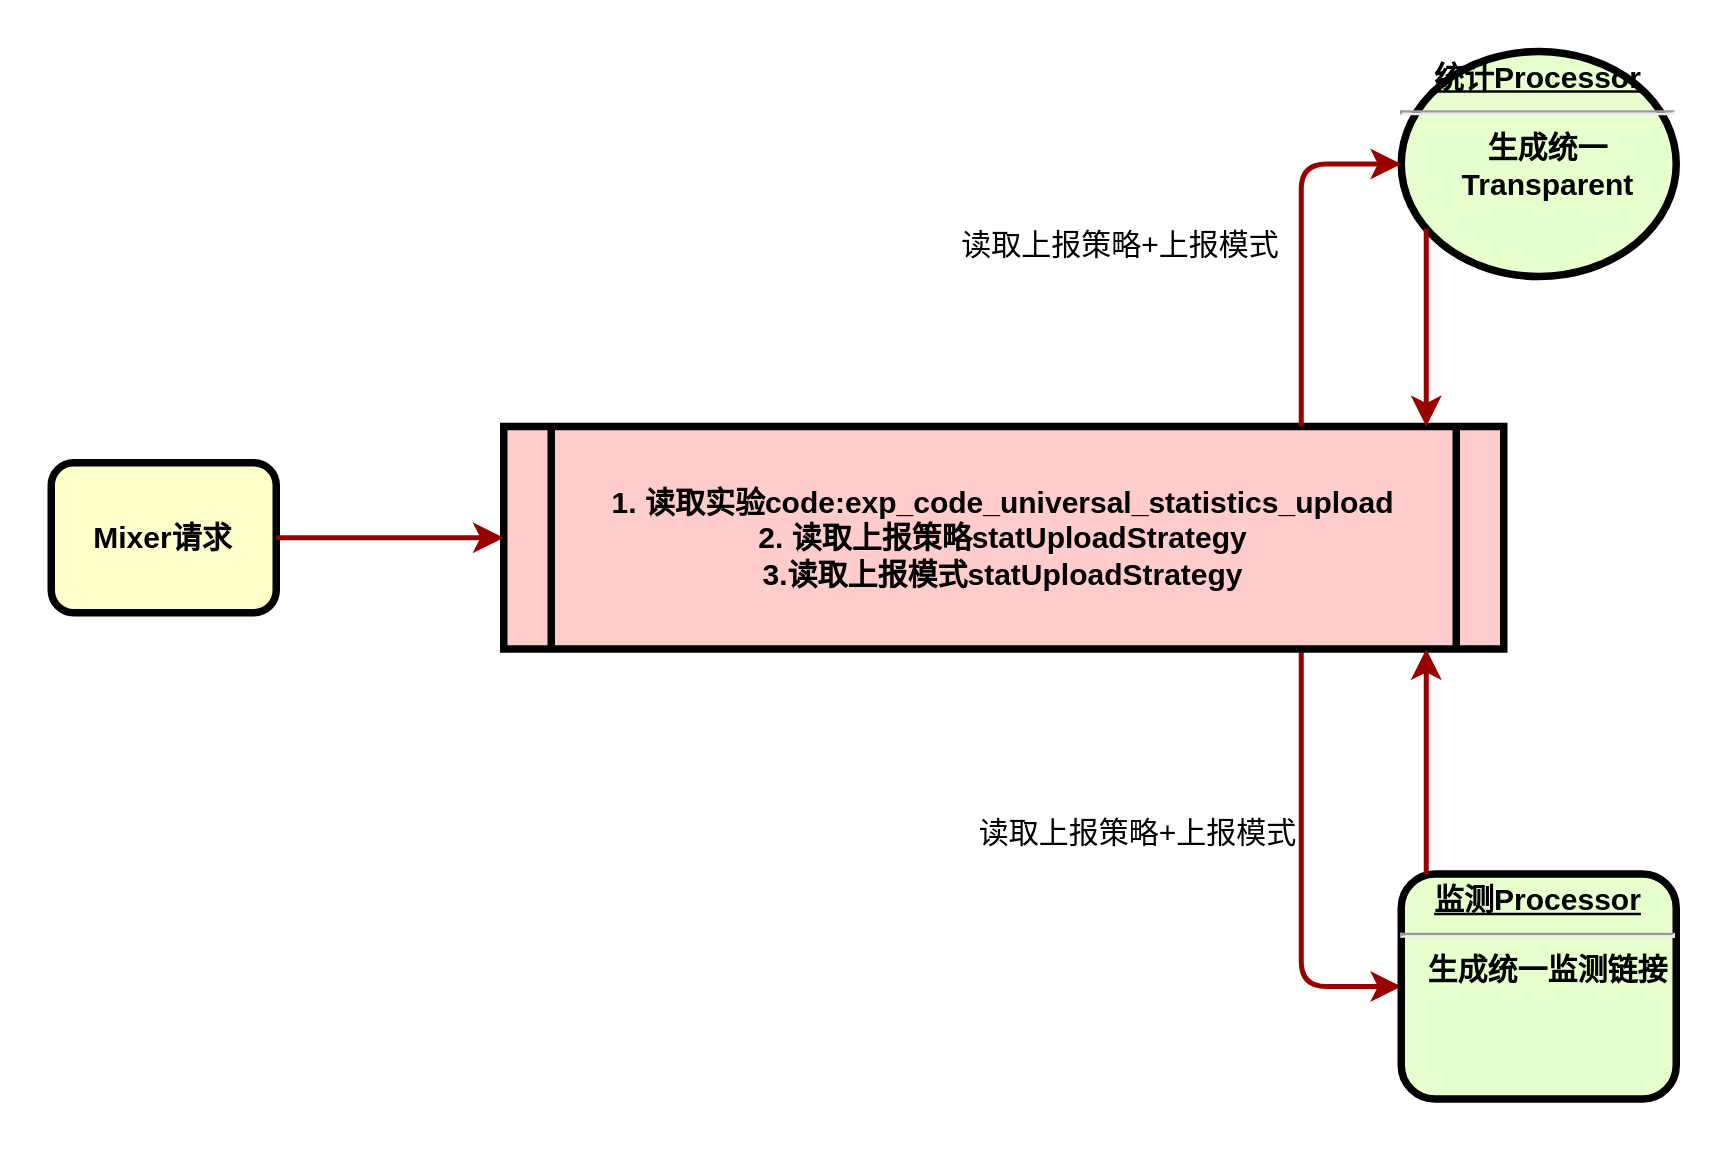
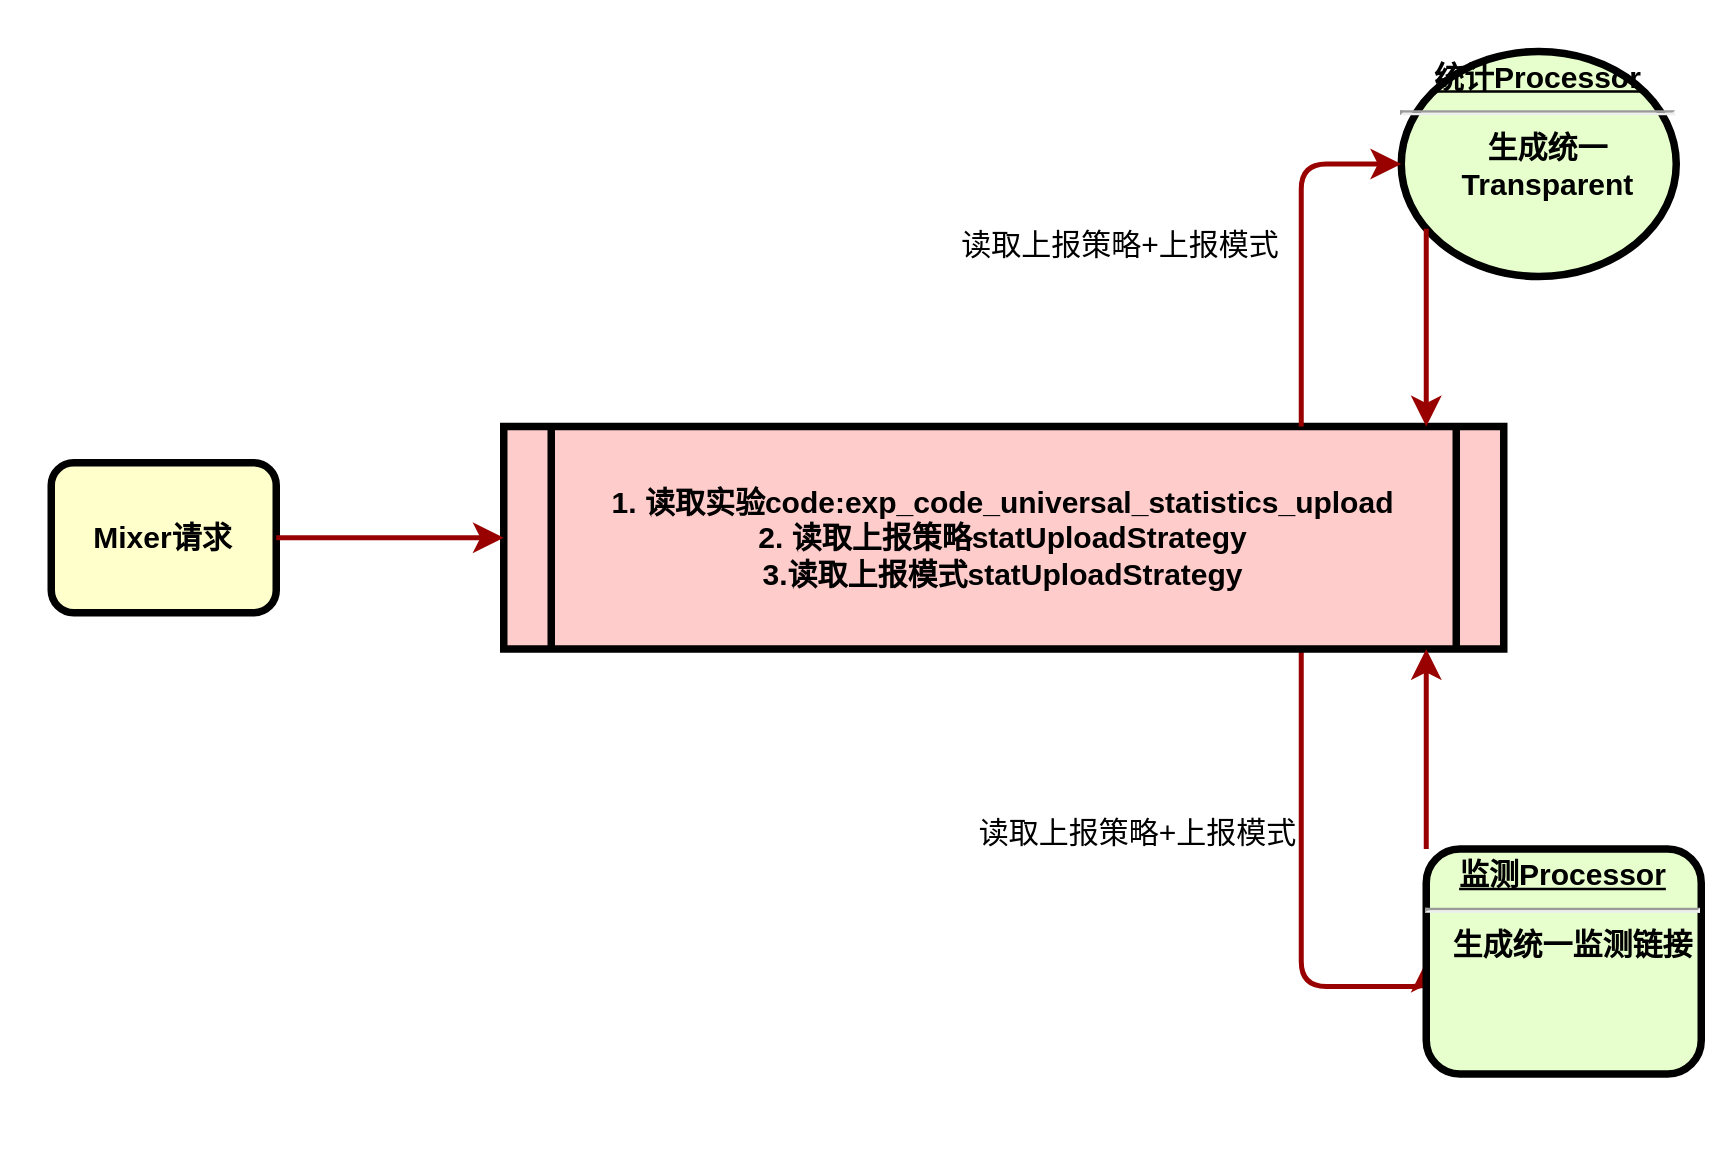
node "监测Processor 生成统一监测链接": moved (1539, 986) -> (1564, 961)
